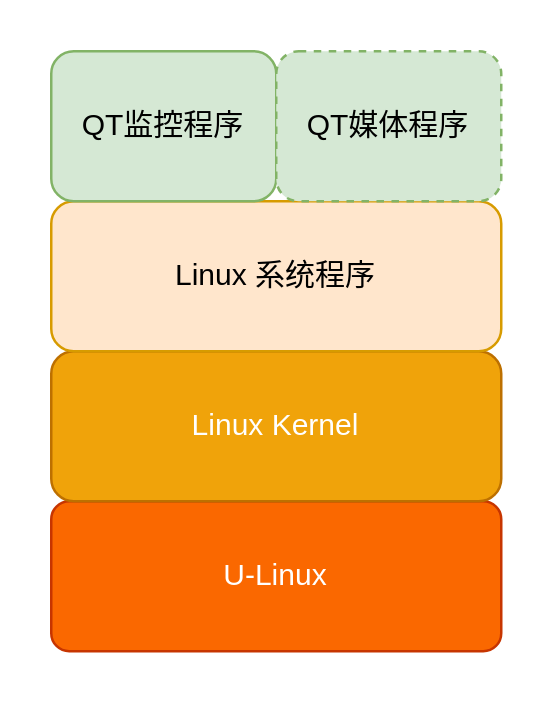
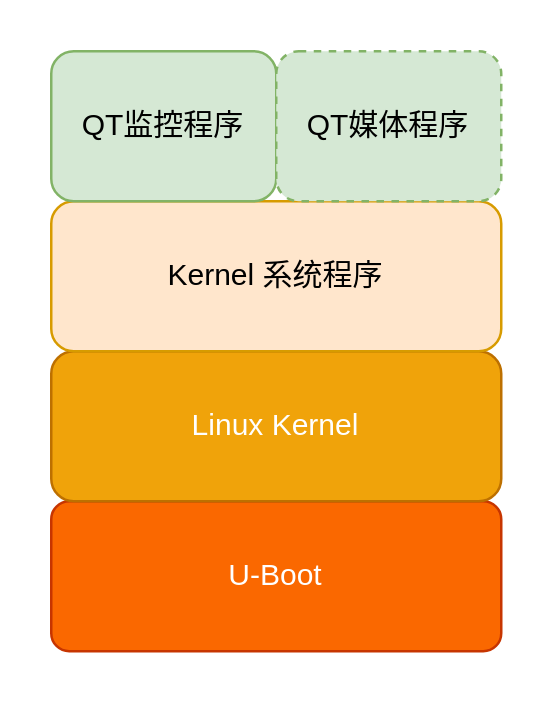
node "Linux 系统程序": label "Linux 系统程序" -> "Kernel 系统程序"
node "U-Linux": label "U-Linux" -> "U-Boot"
